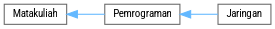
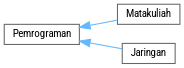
edge "Pemrograman" -> "Matakuliah": reversed
